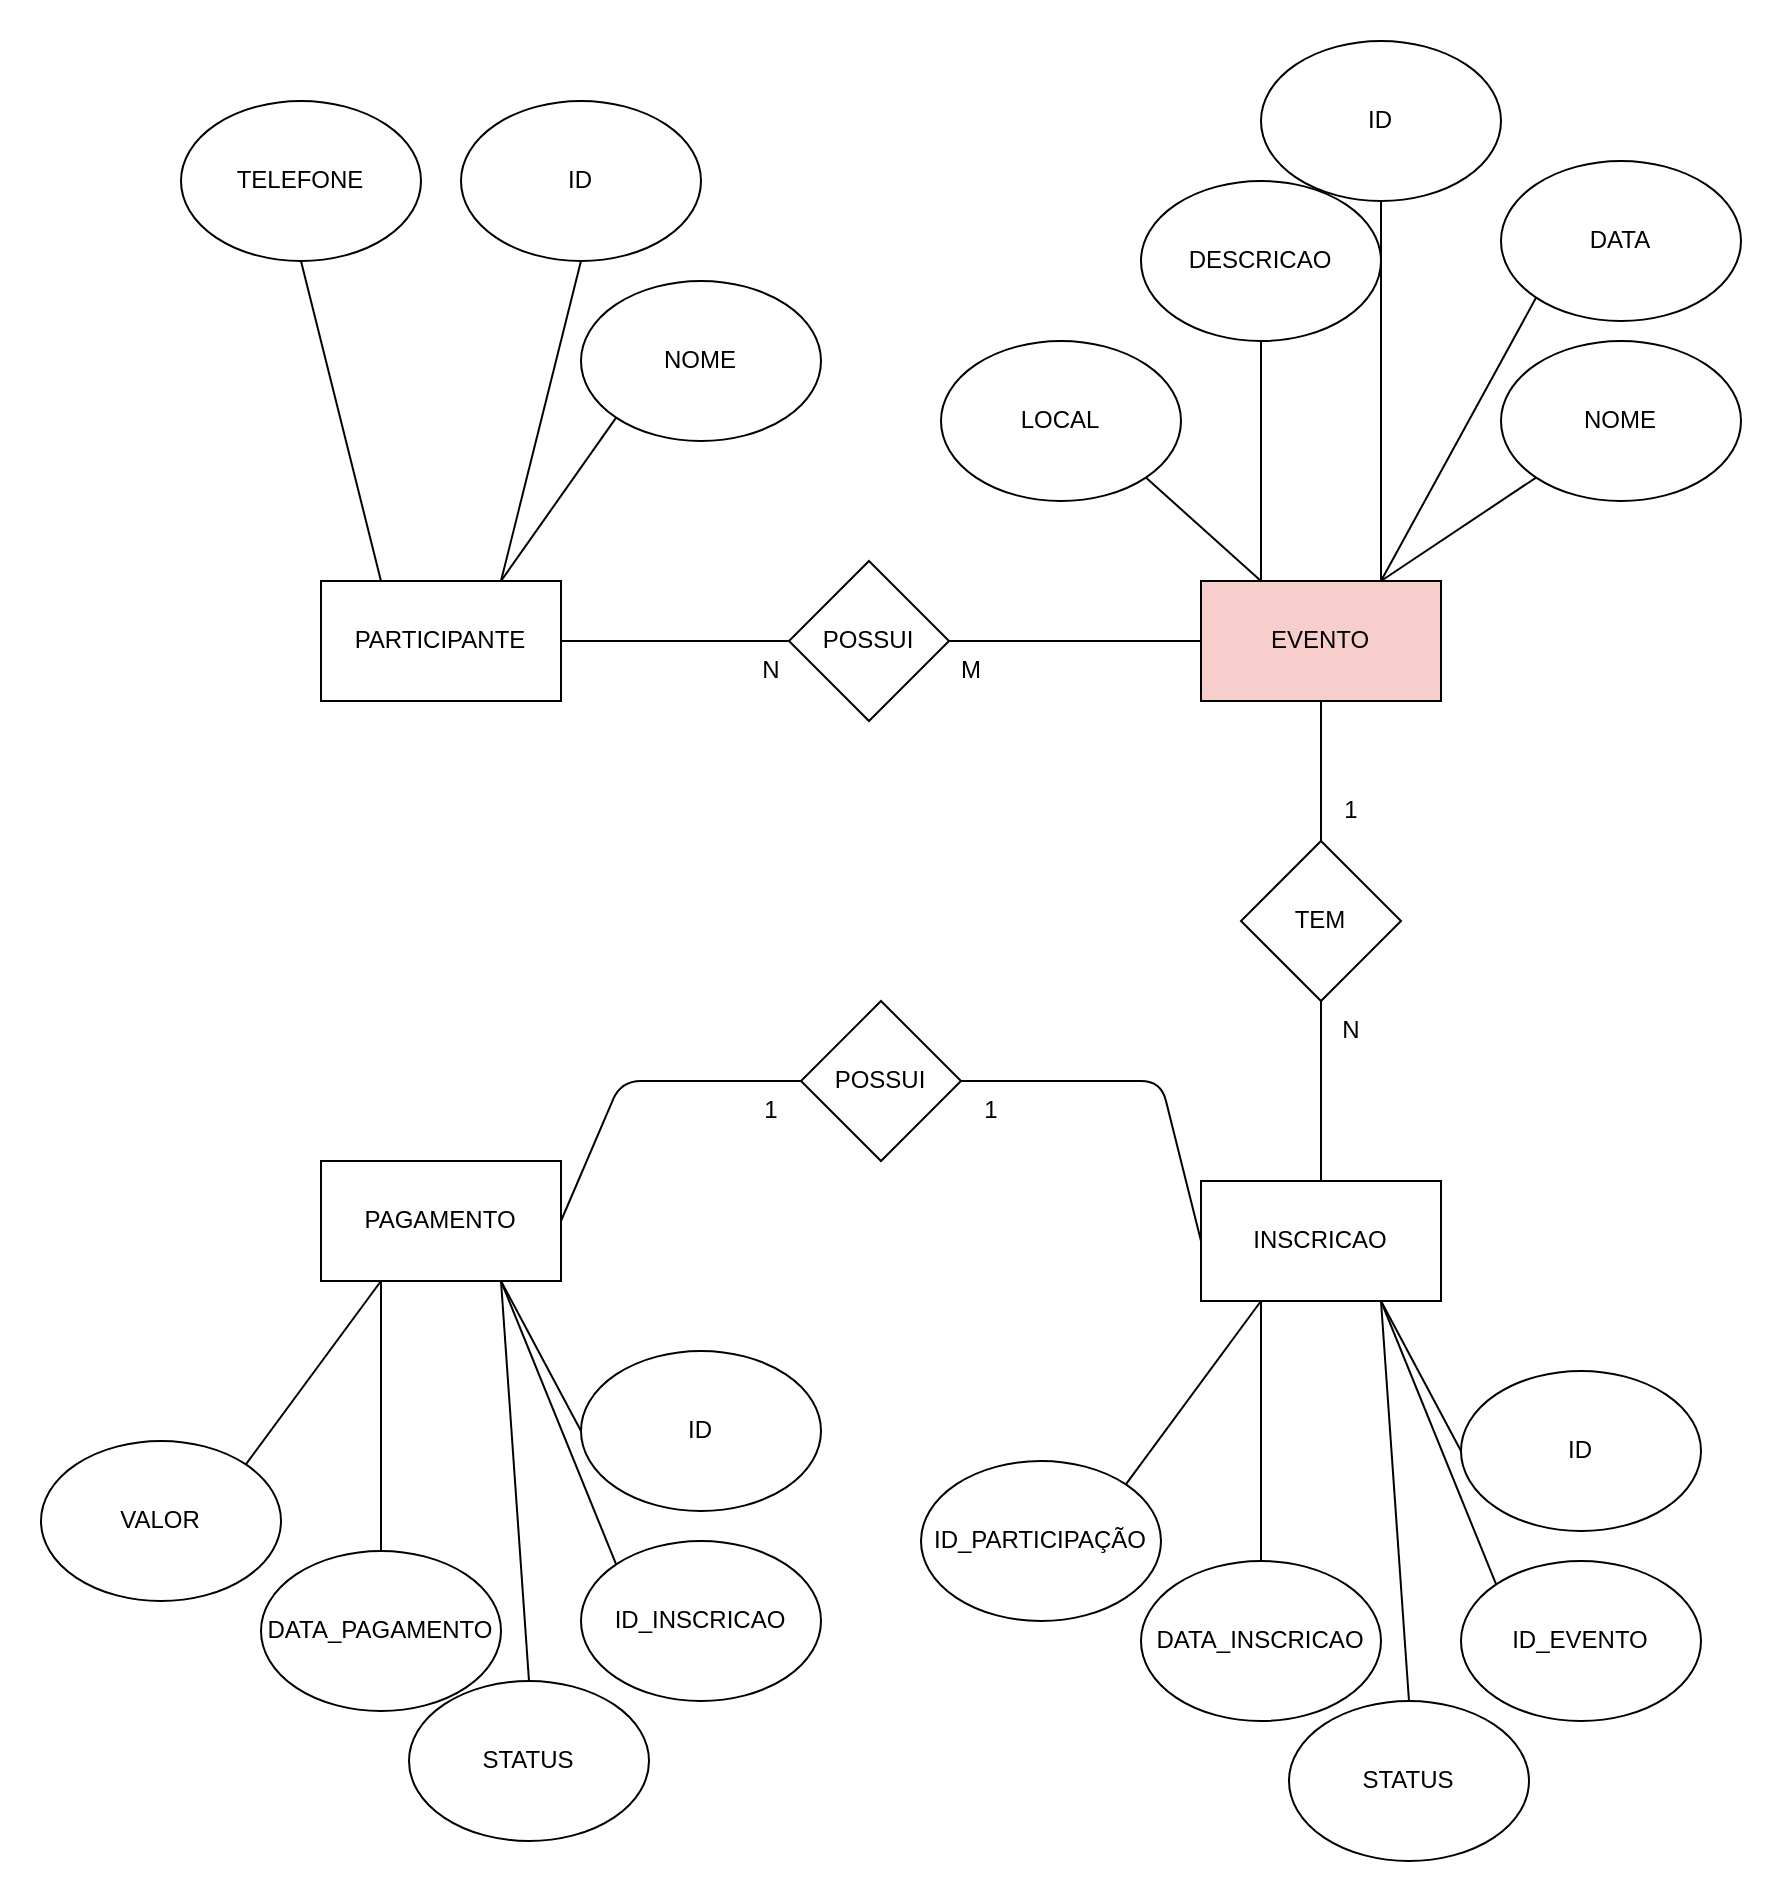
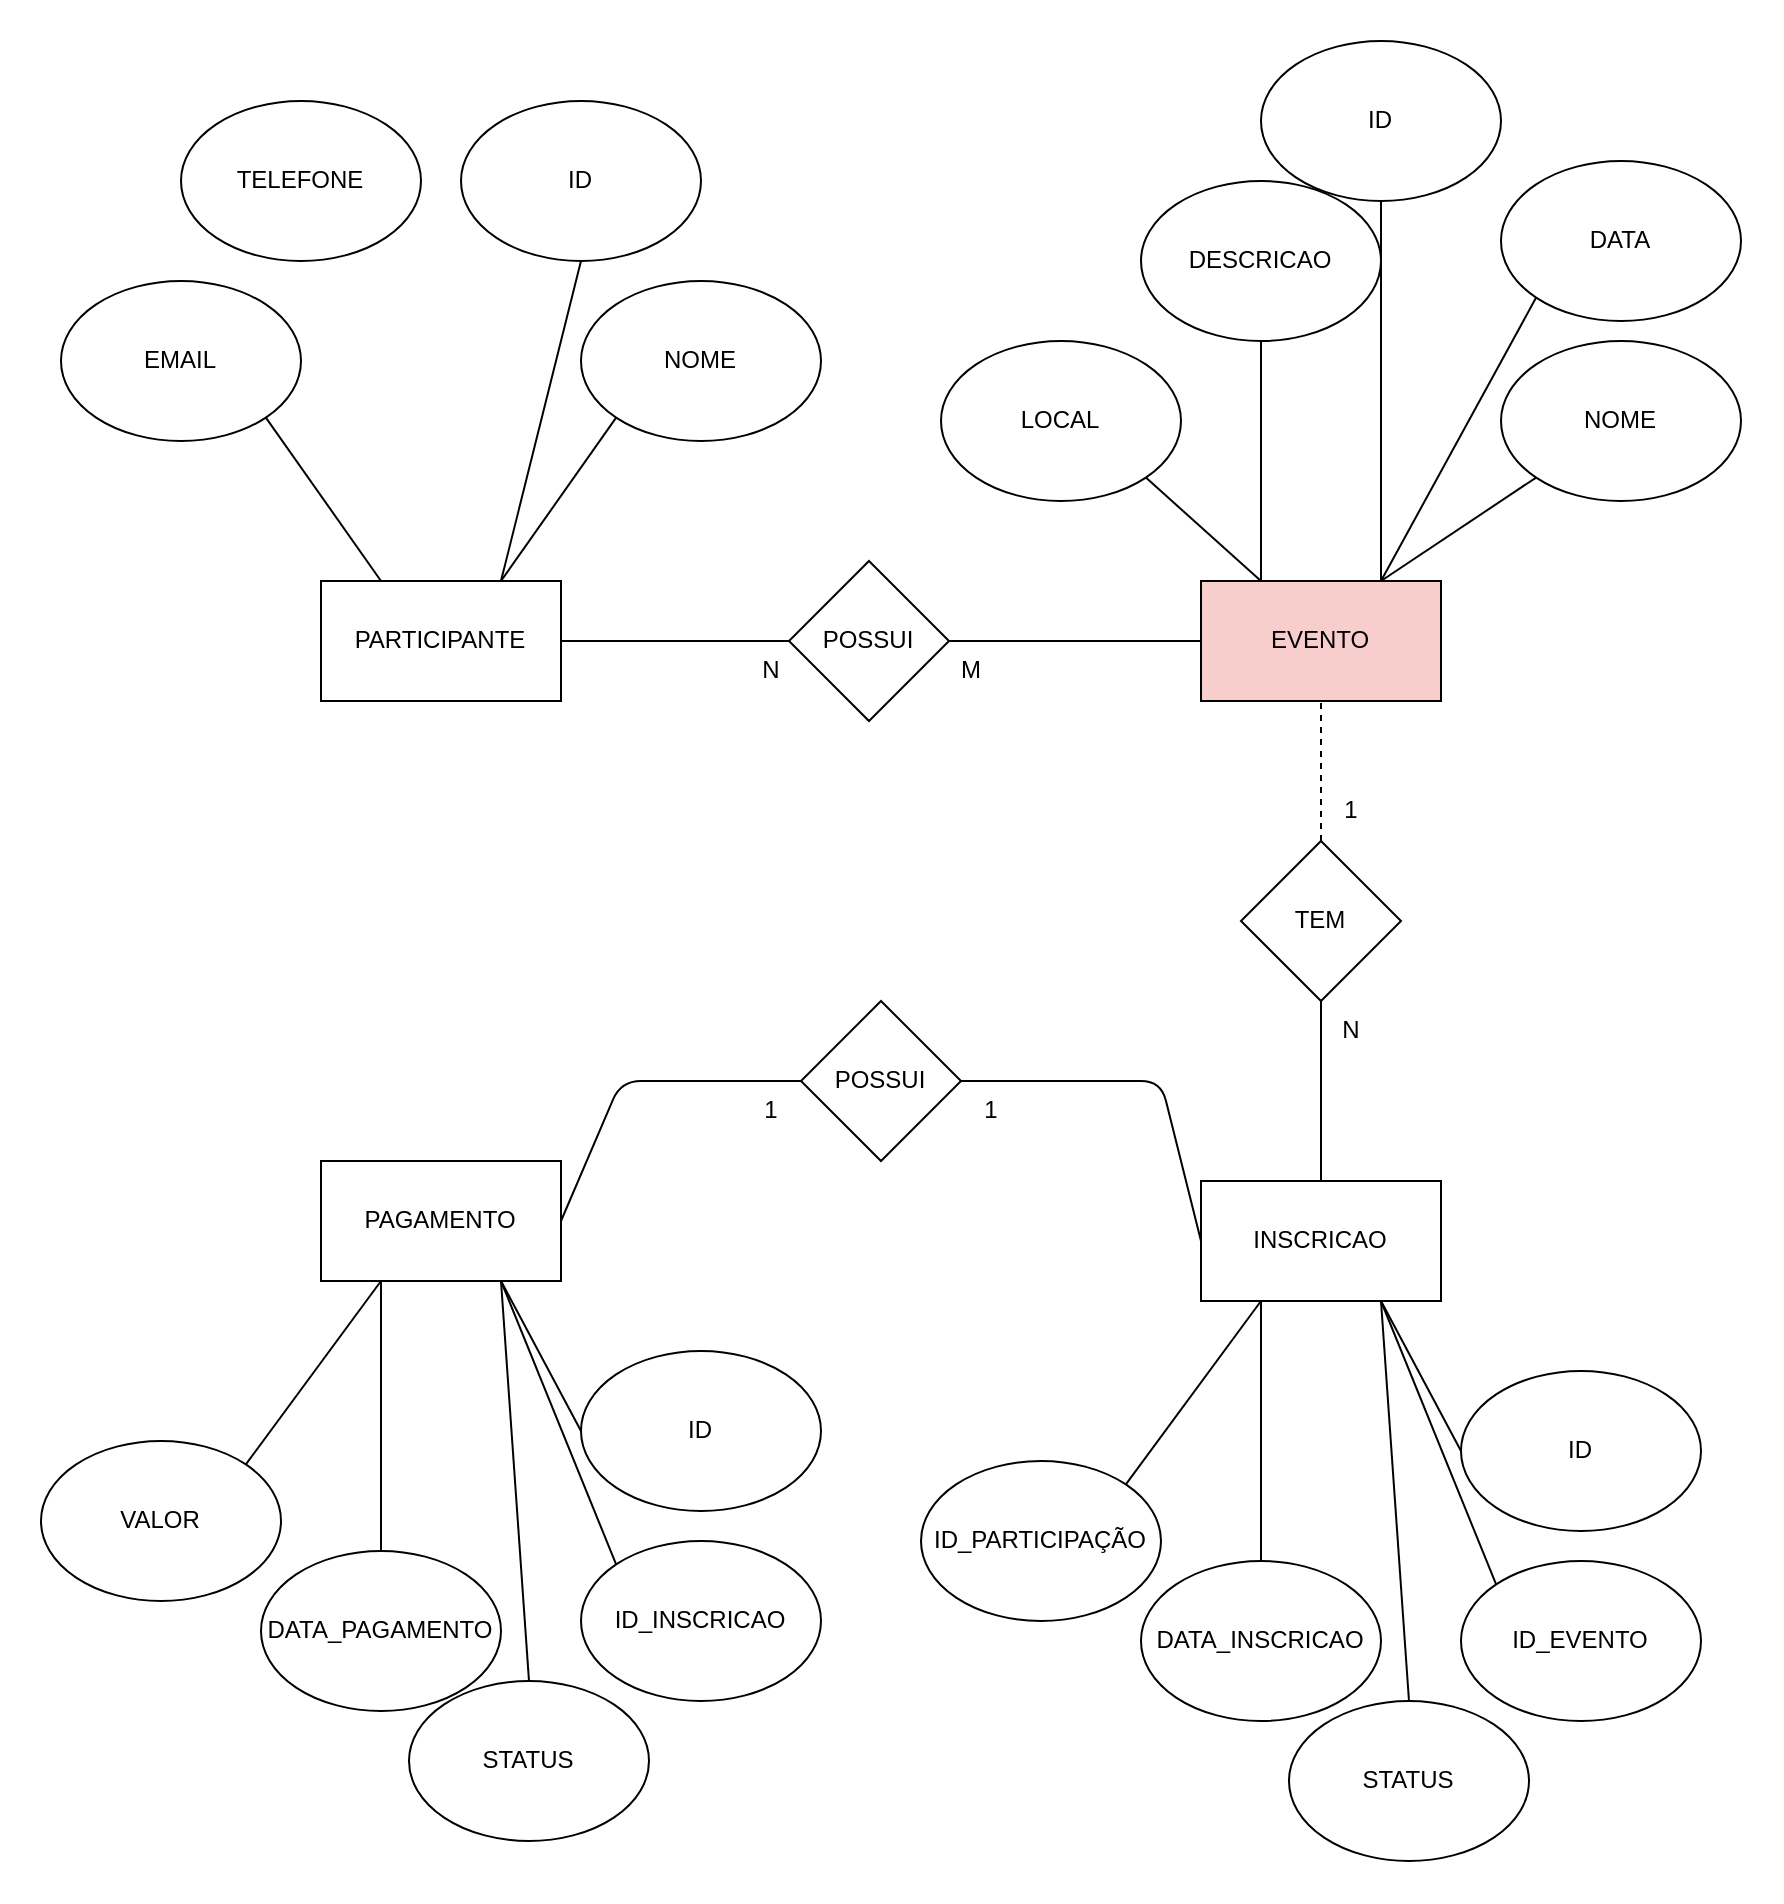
node "EMAIL": added
edge "TELEFONE" -- "PARTICIPANTE": removed
edge "EMAIL" -- "PARTICIPANTE": added
edge "EVENTO" -- "TEM": style solid -> dashed
